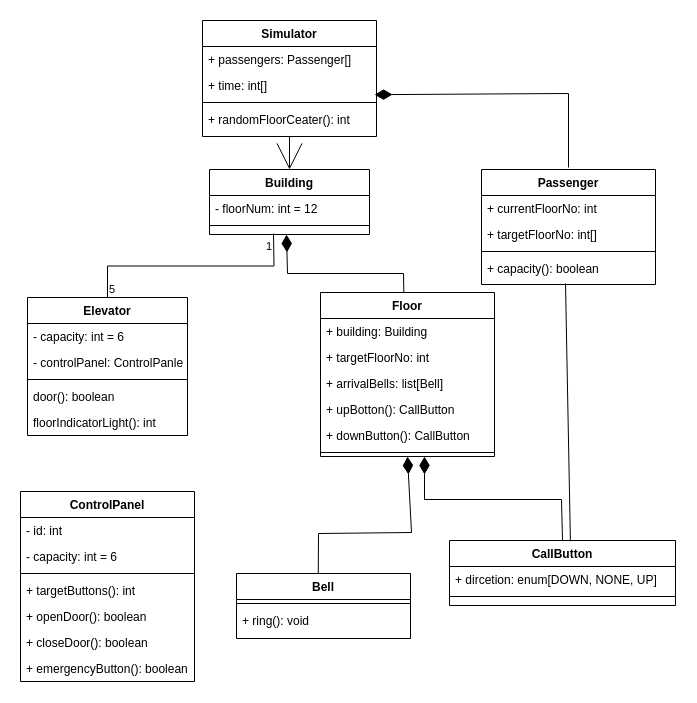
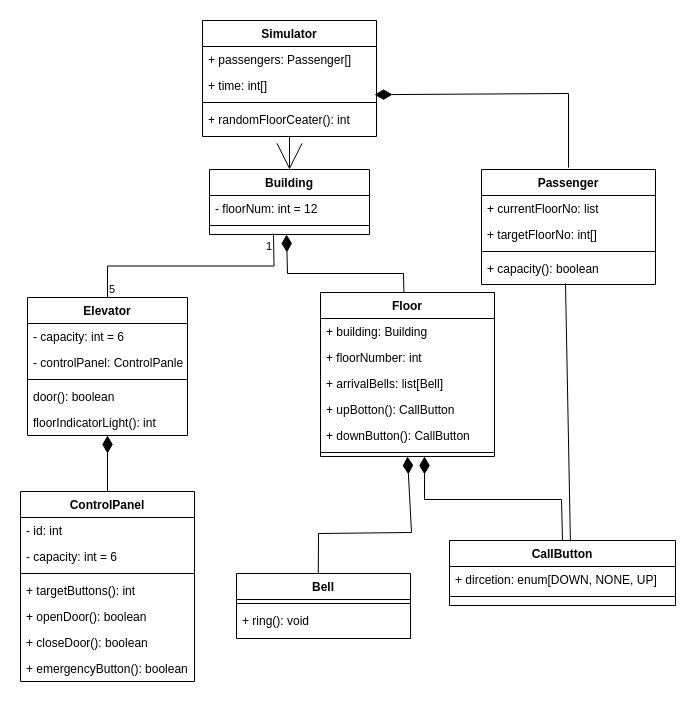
node "+ currentFloorNo: int": label "+ currentFloorNo: int" -> "+ currentFloorNo: list"
node "+ targetFloorNo: int": label "+ targetFloorNo: int" -> "+ floorNumber: int"
edge "ControlPanel" -> "Elevator": added
